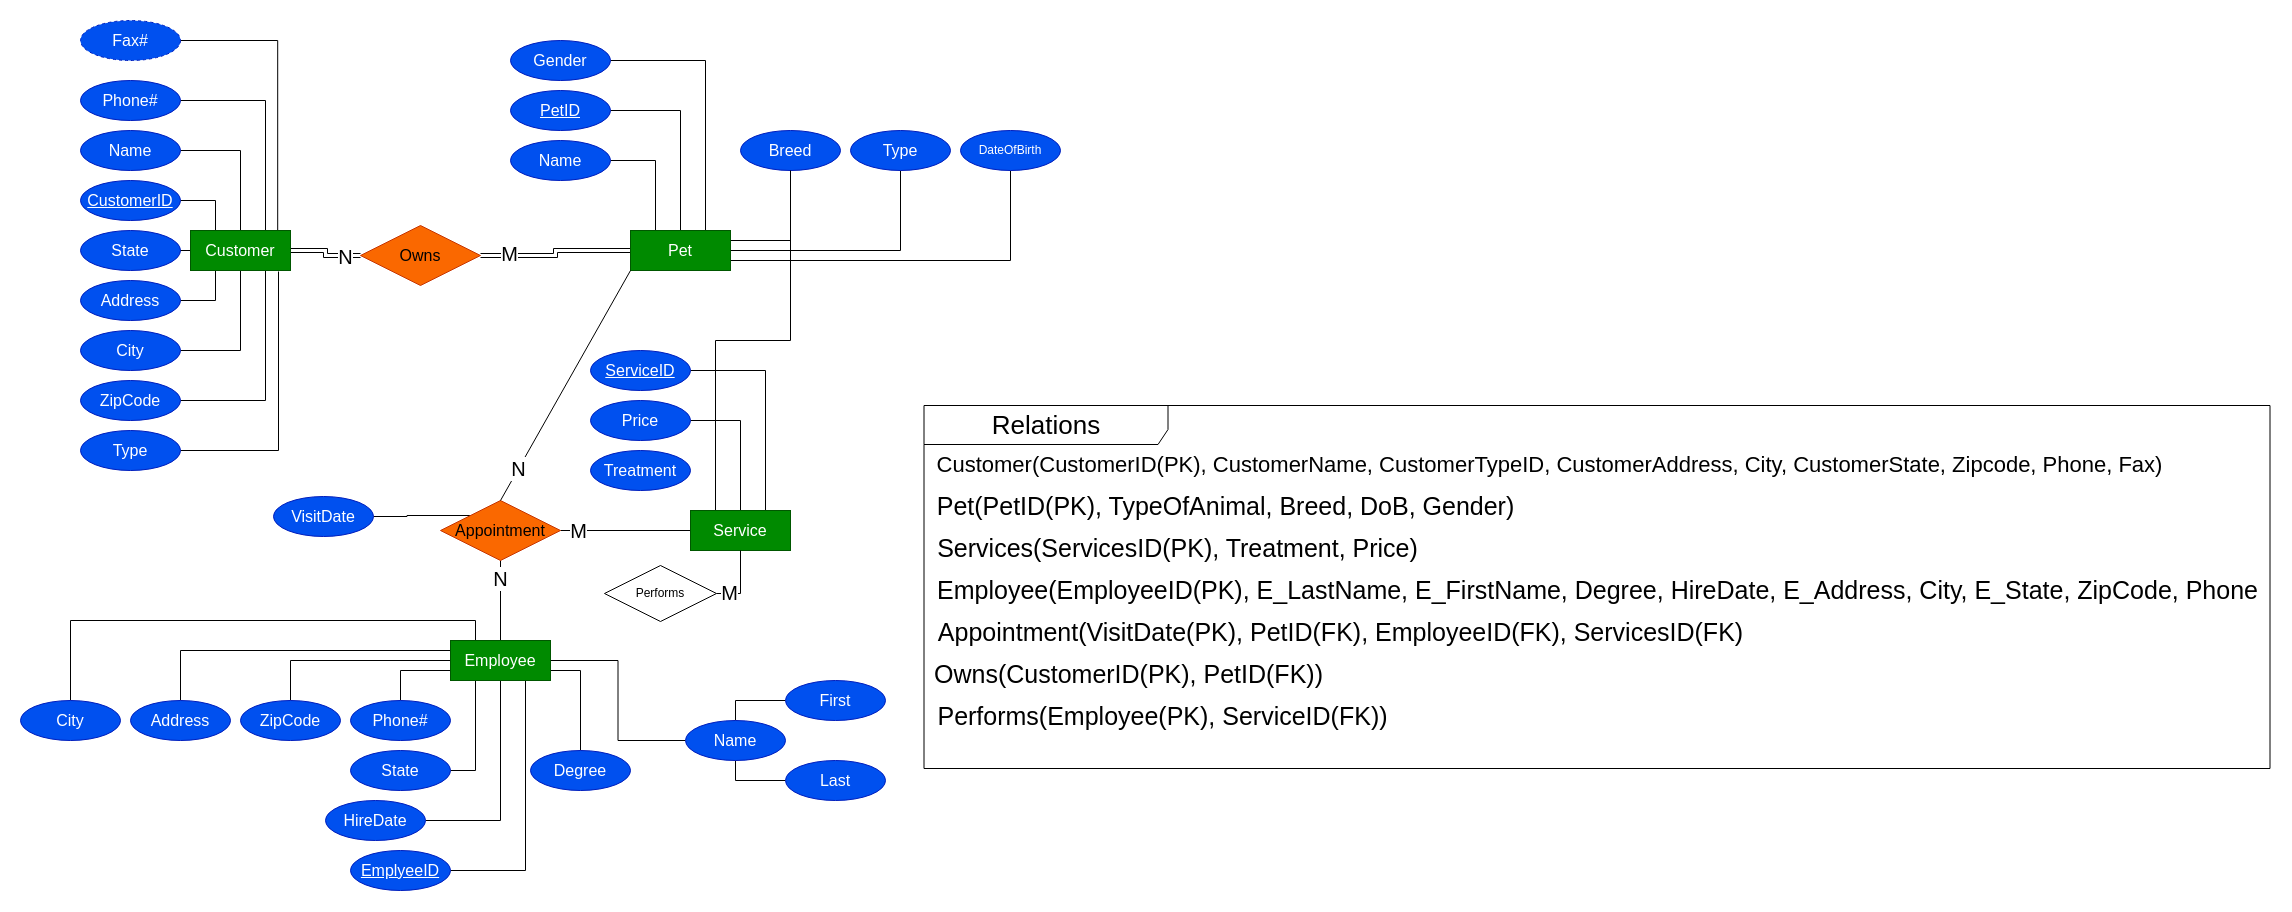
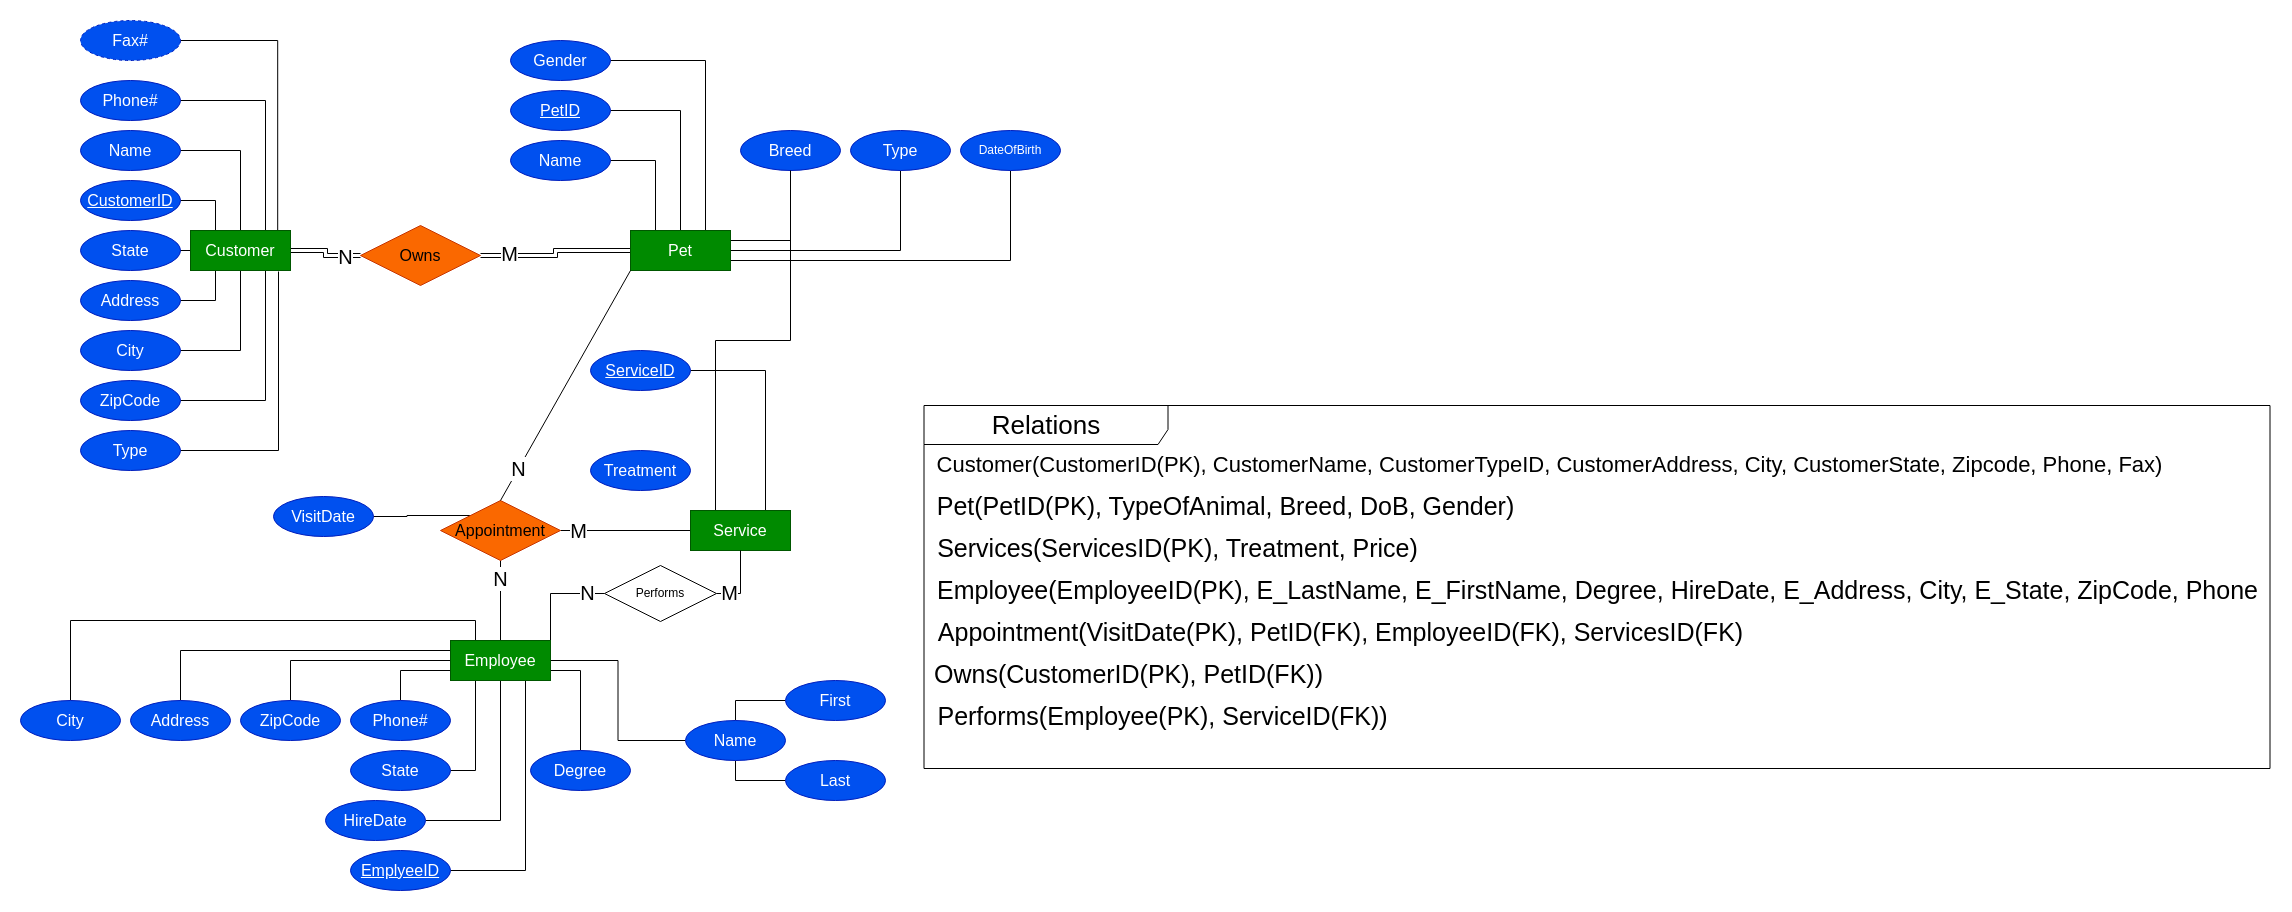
node "Price": removed
edge "Price" -- "Service": removed
edge "Performs" -- "Employee": added, label "N"
